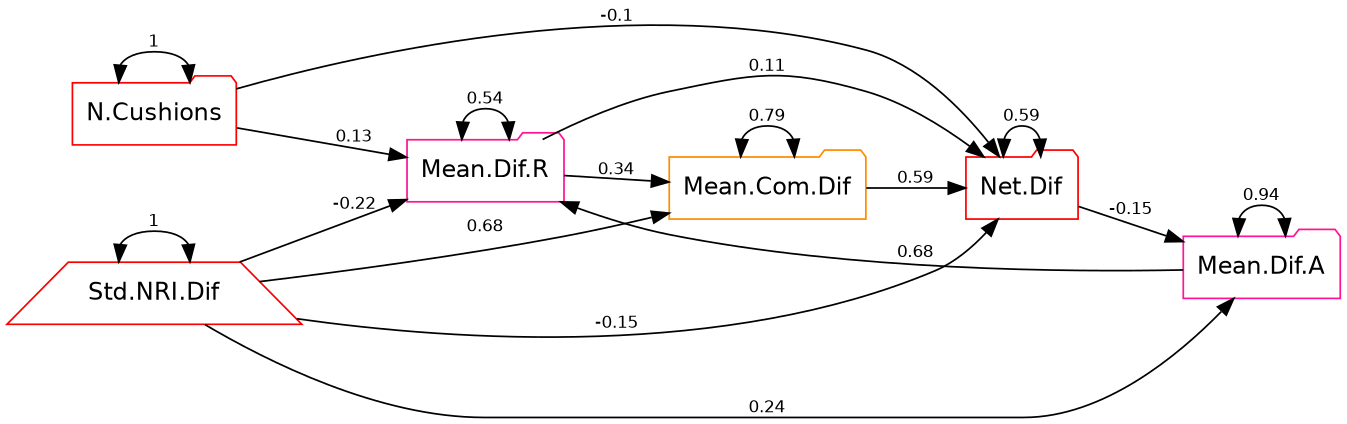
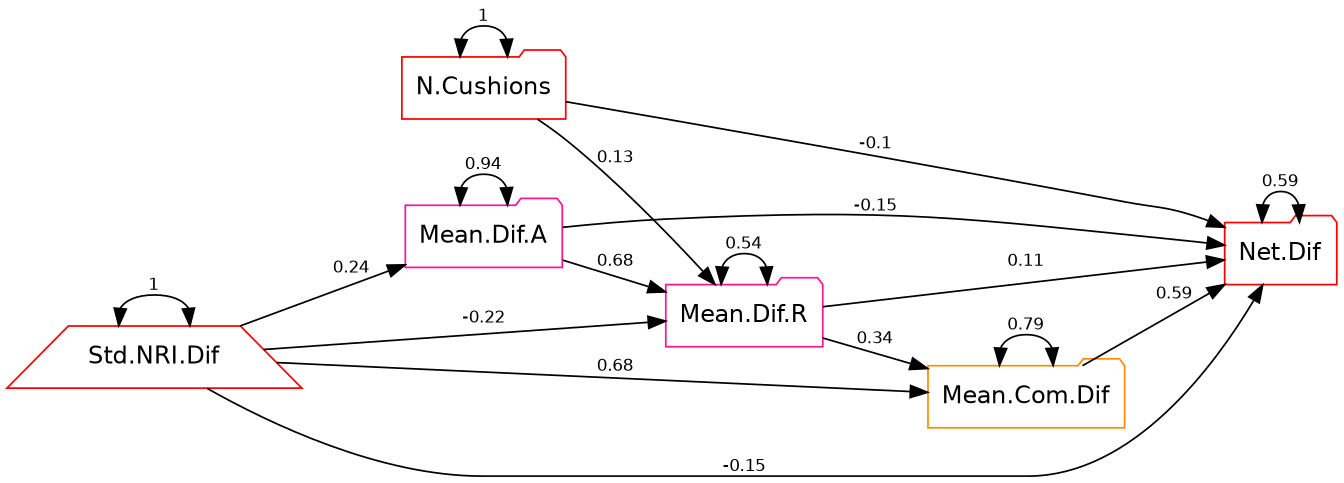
edge "Net.Dif" -> "Mean.Dif.A": reversed
